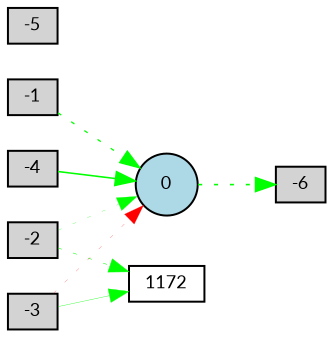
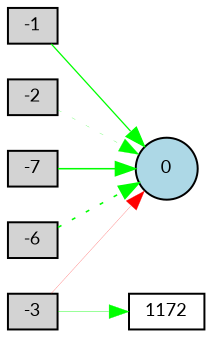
node "-5": removed
edge "-1" -> "0": style dotted -> solid
node "-4": label "-4" -> "-7"
edge "0" -> "-6": reversed
edge "-3" -> "0": style dotted -> solid
edge "-2" -> "1172": removed
